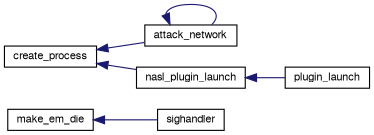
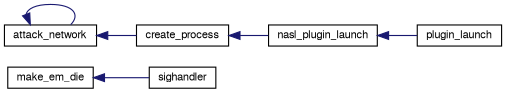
edge "attack_network" -> "create_process": reversed
